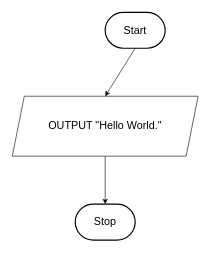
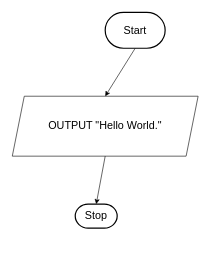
node "Stop": size 60x36 -> 42x24
